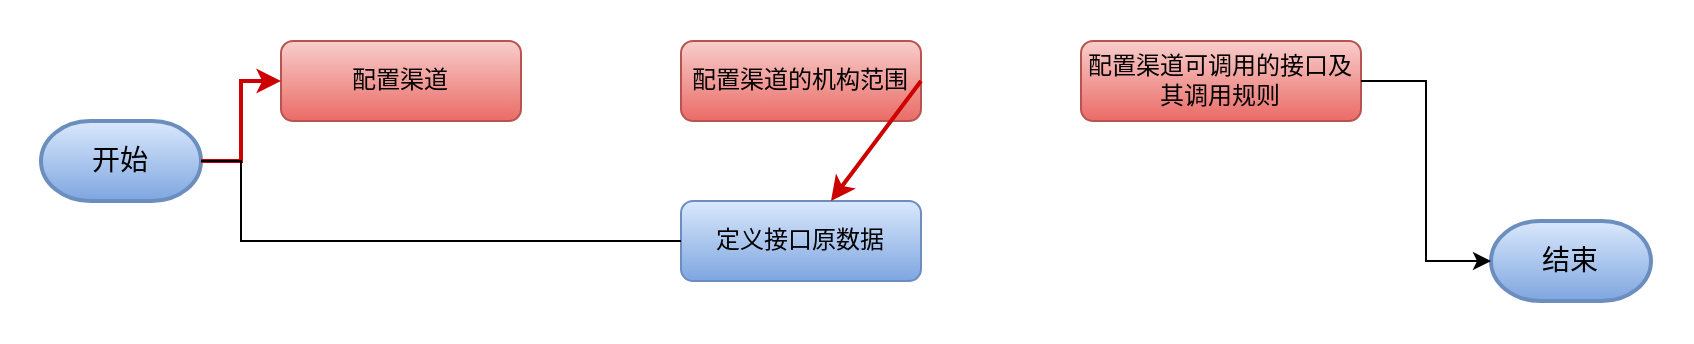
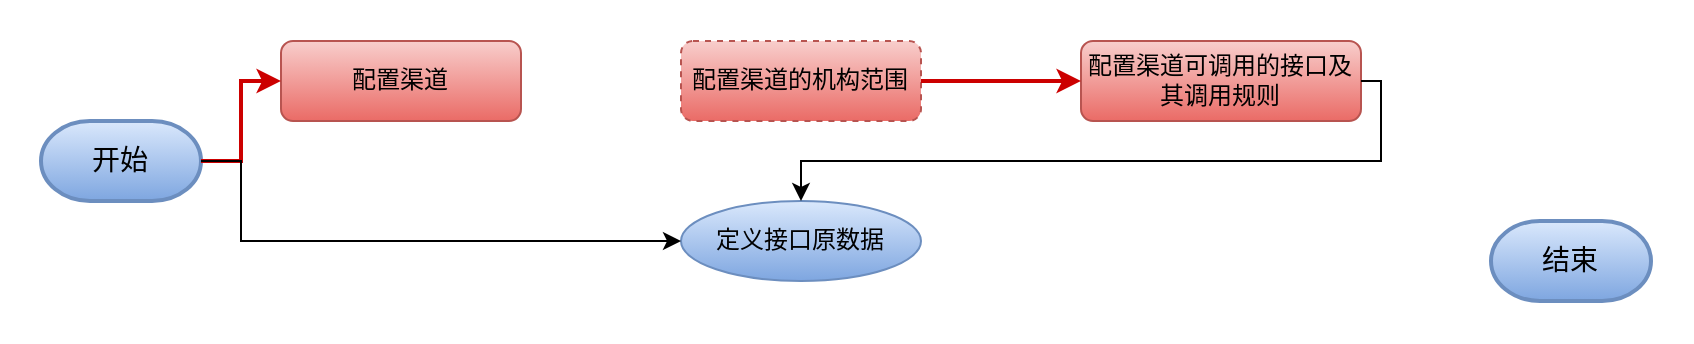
node "配置渠道的机构范围": style solid -> dashed
edge "配置渠道的机构范围" -> "定义接口原数据": now "配置渠道的机构范围" -> "配置渠道可调用的接口及其调用规则"
edge "配置渠道可调用的接口及其调用规则" -> "结束": now "配置渠道可调用的接口及其调用规则" -> "定义接口原数据"
edge "开始" -- "定义接口原数据": arrowhead none -> classic
node "定义接口原数据": shape rounded rectangle -> ellipse
